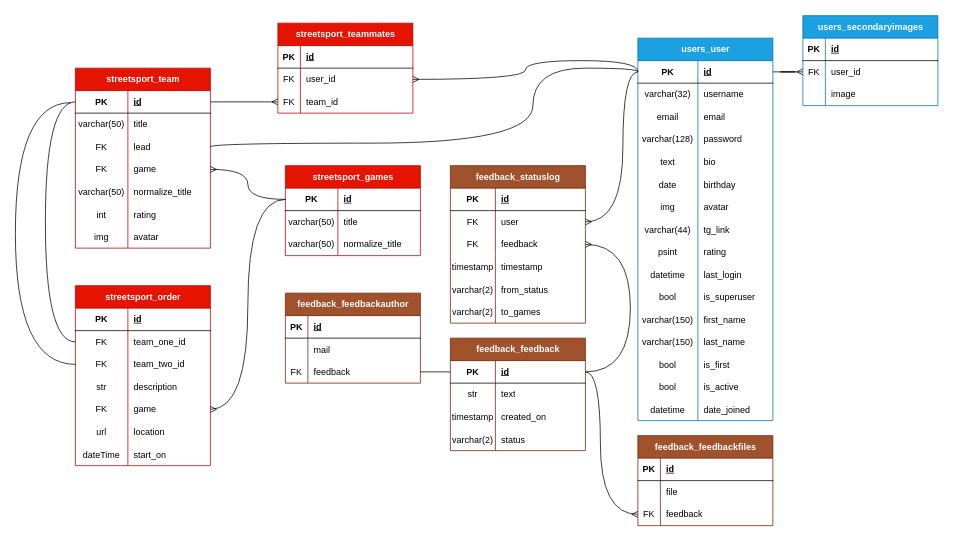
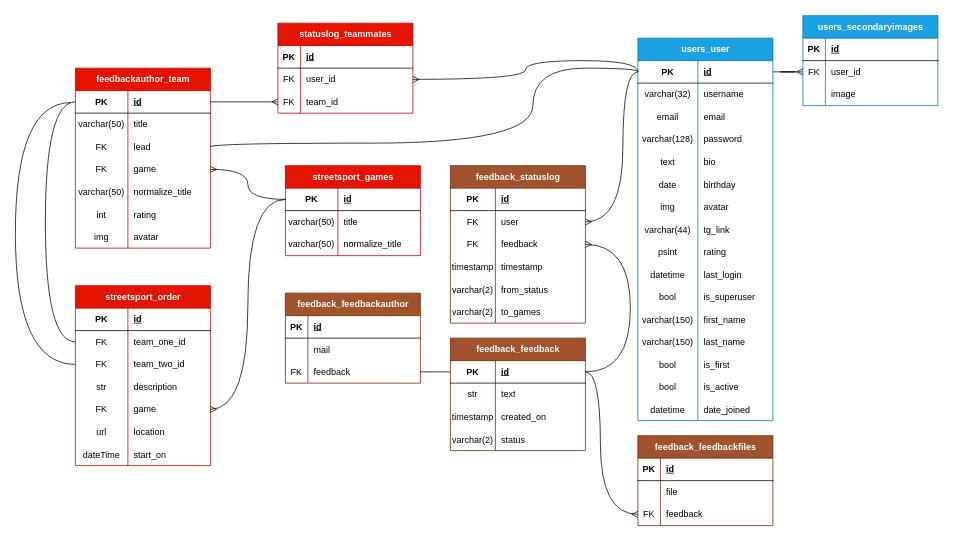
node "streetsport_teammates": label "streetsport_teammates" -> "statuslog_teammates"
node "streetsport_team": label "streetsport_team" -> "feedbackauthor_team"
